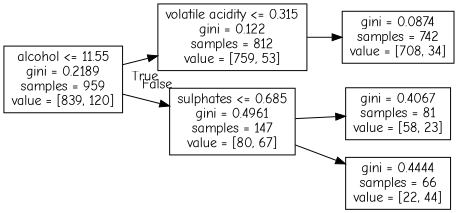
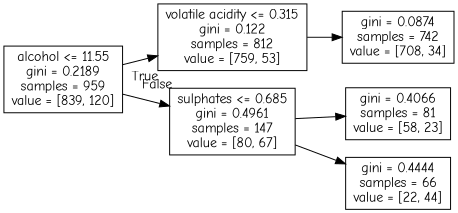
node "gini = 0.4067 samples = 81 value = [58, 23]": label "gini = 0.4067 samples = 81 value = [58, 23]" -> "gini = 0.4066 samples = 81 value = [58, 23]"
